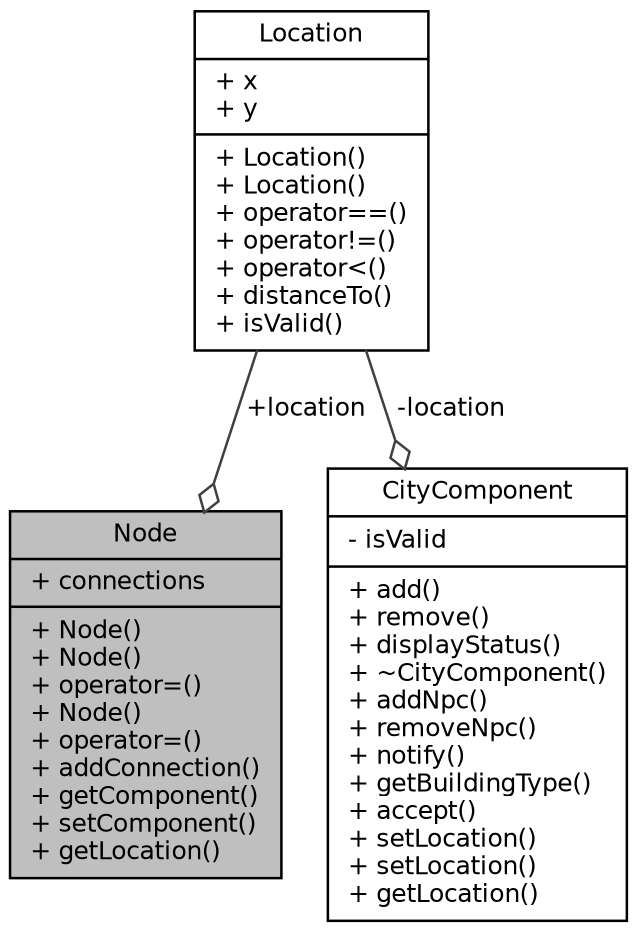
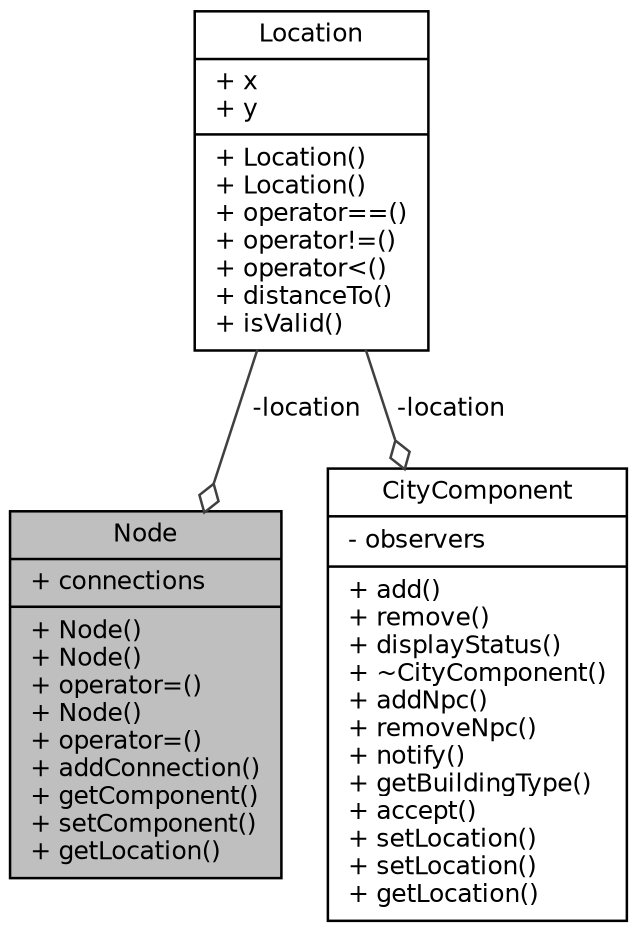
edge "Location" -> "Node": label " +location" -> " -location"
node "CityComponent": text "- isValid" -> "- observers"
